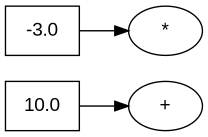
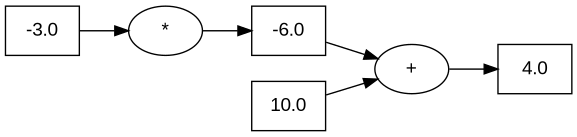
node "-6.0": added
node "4.0": added
